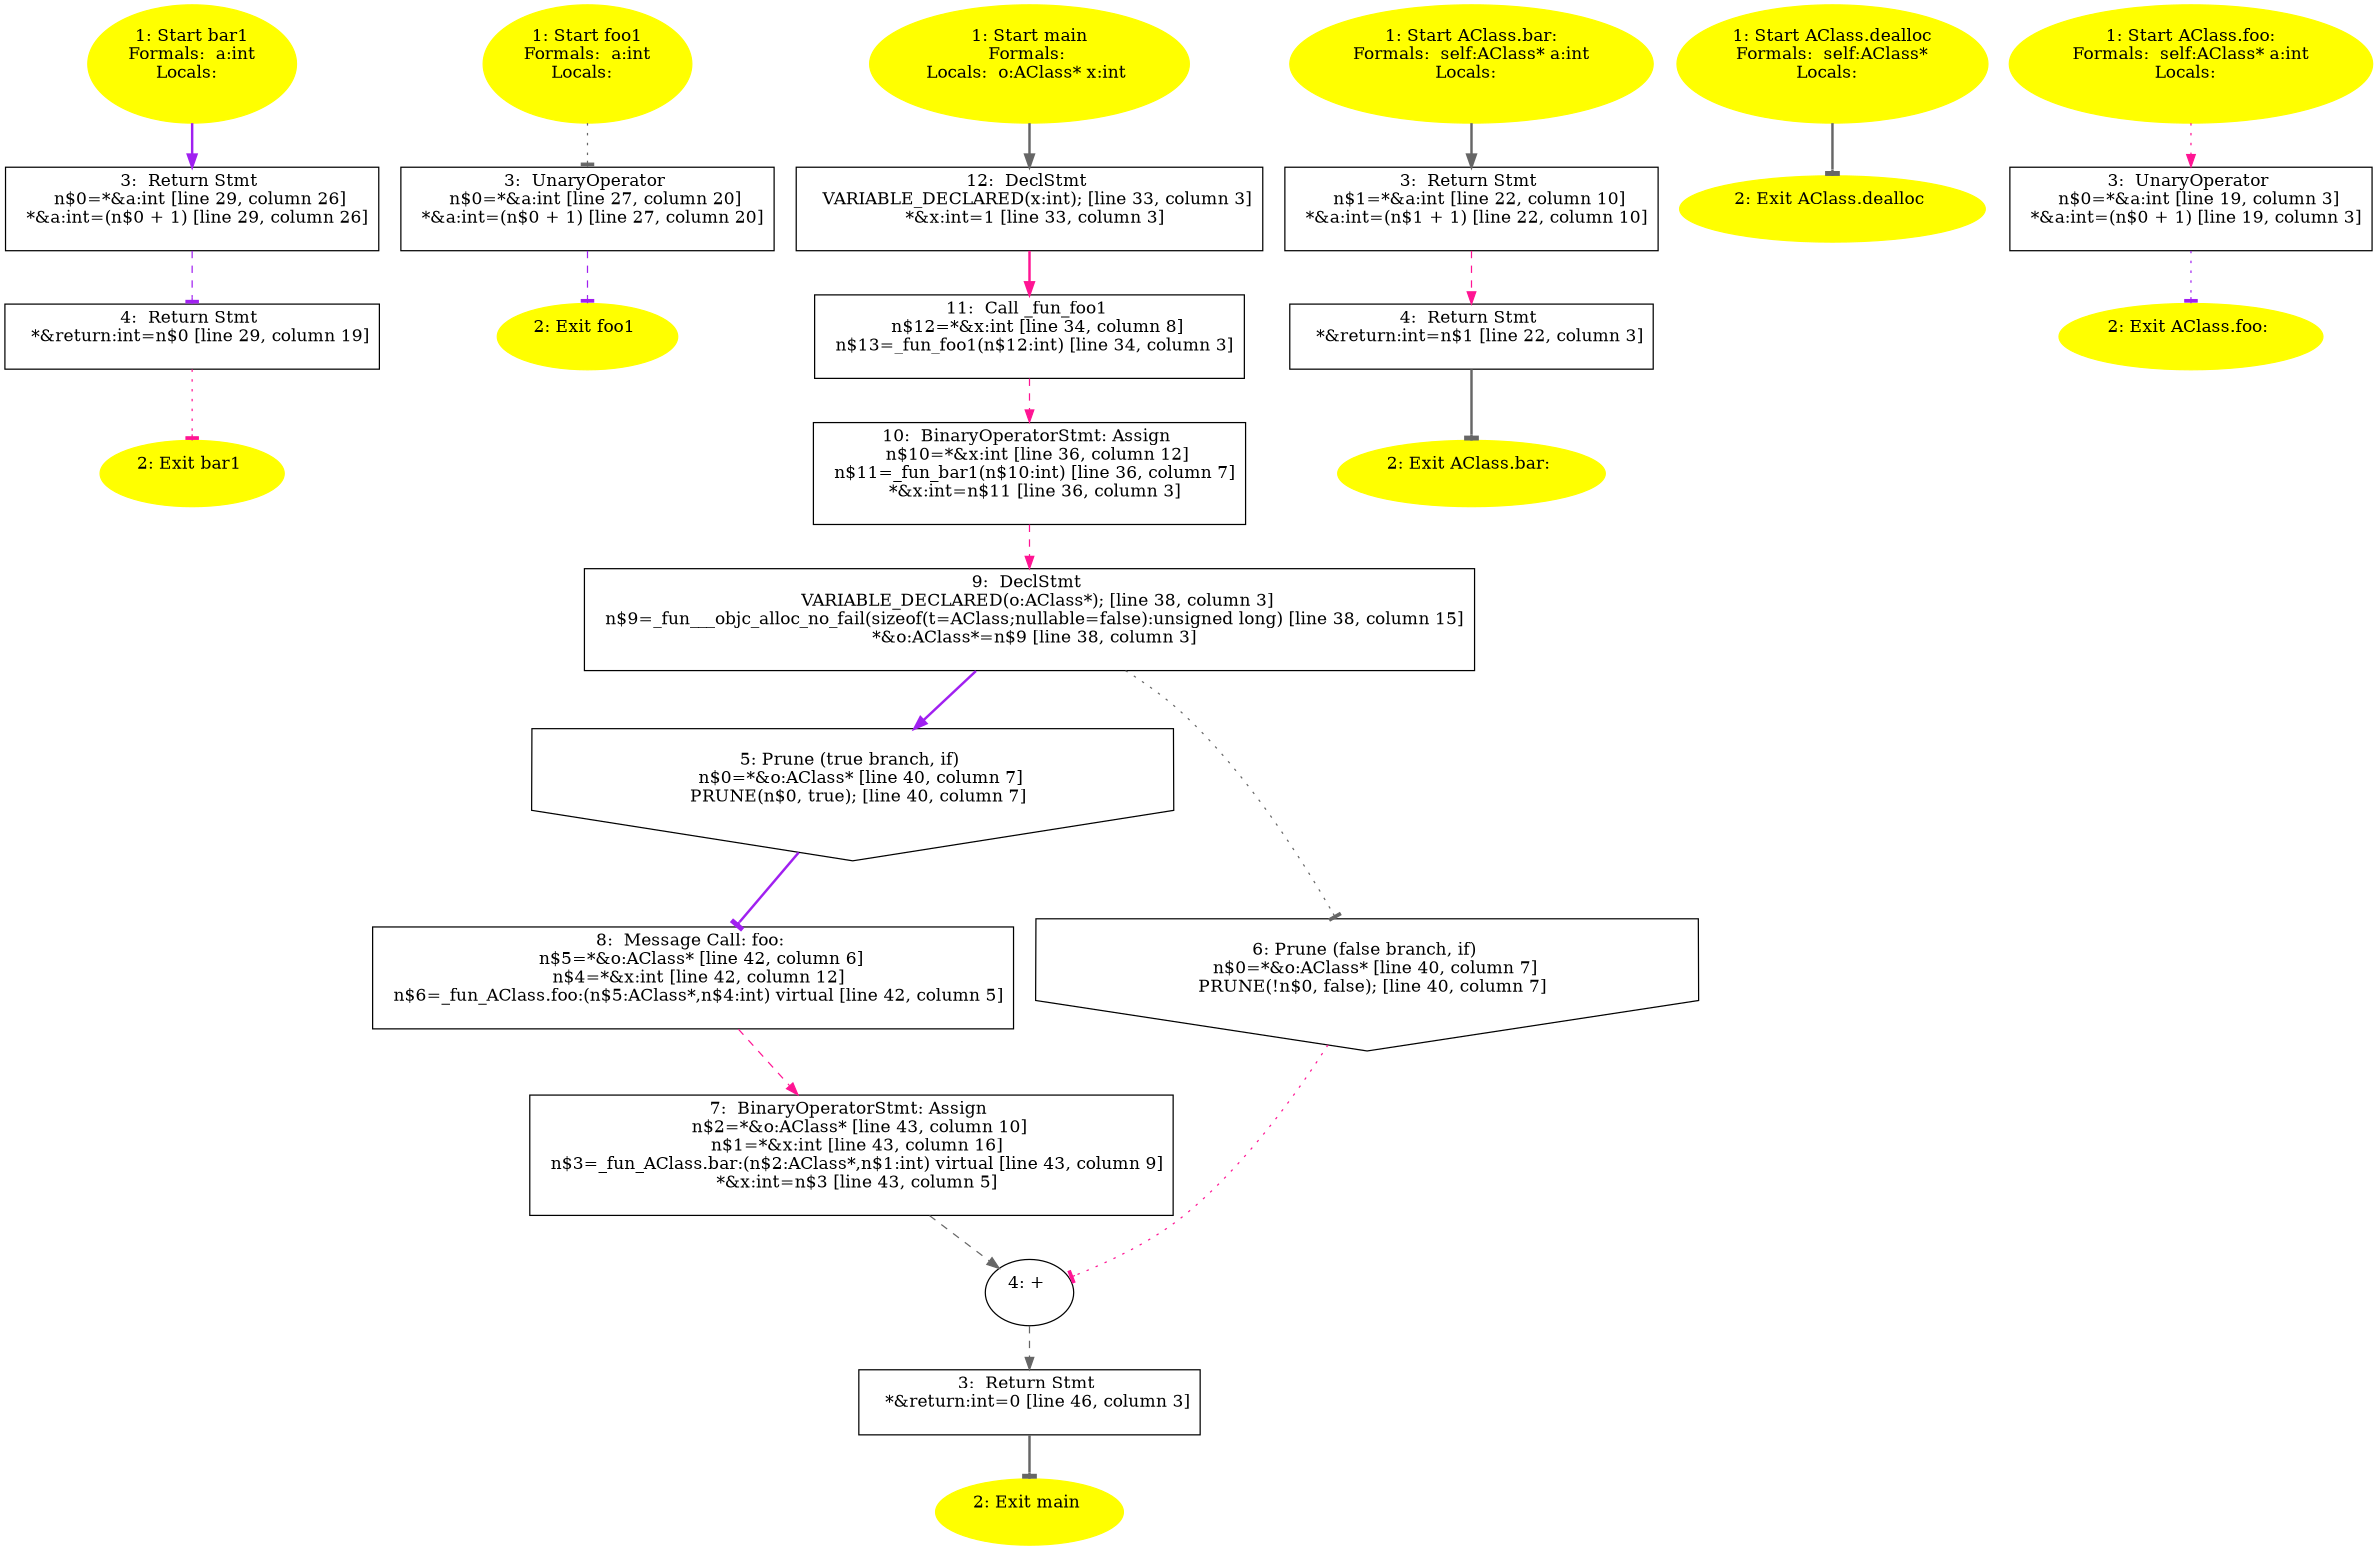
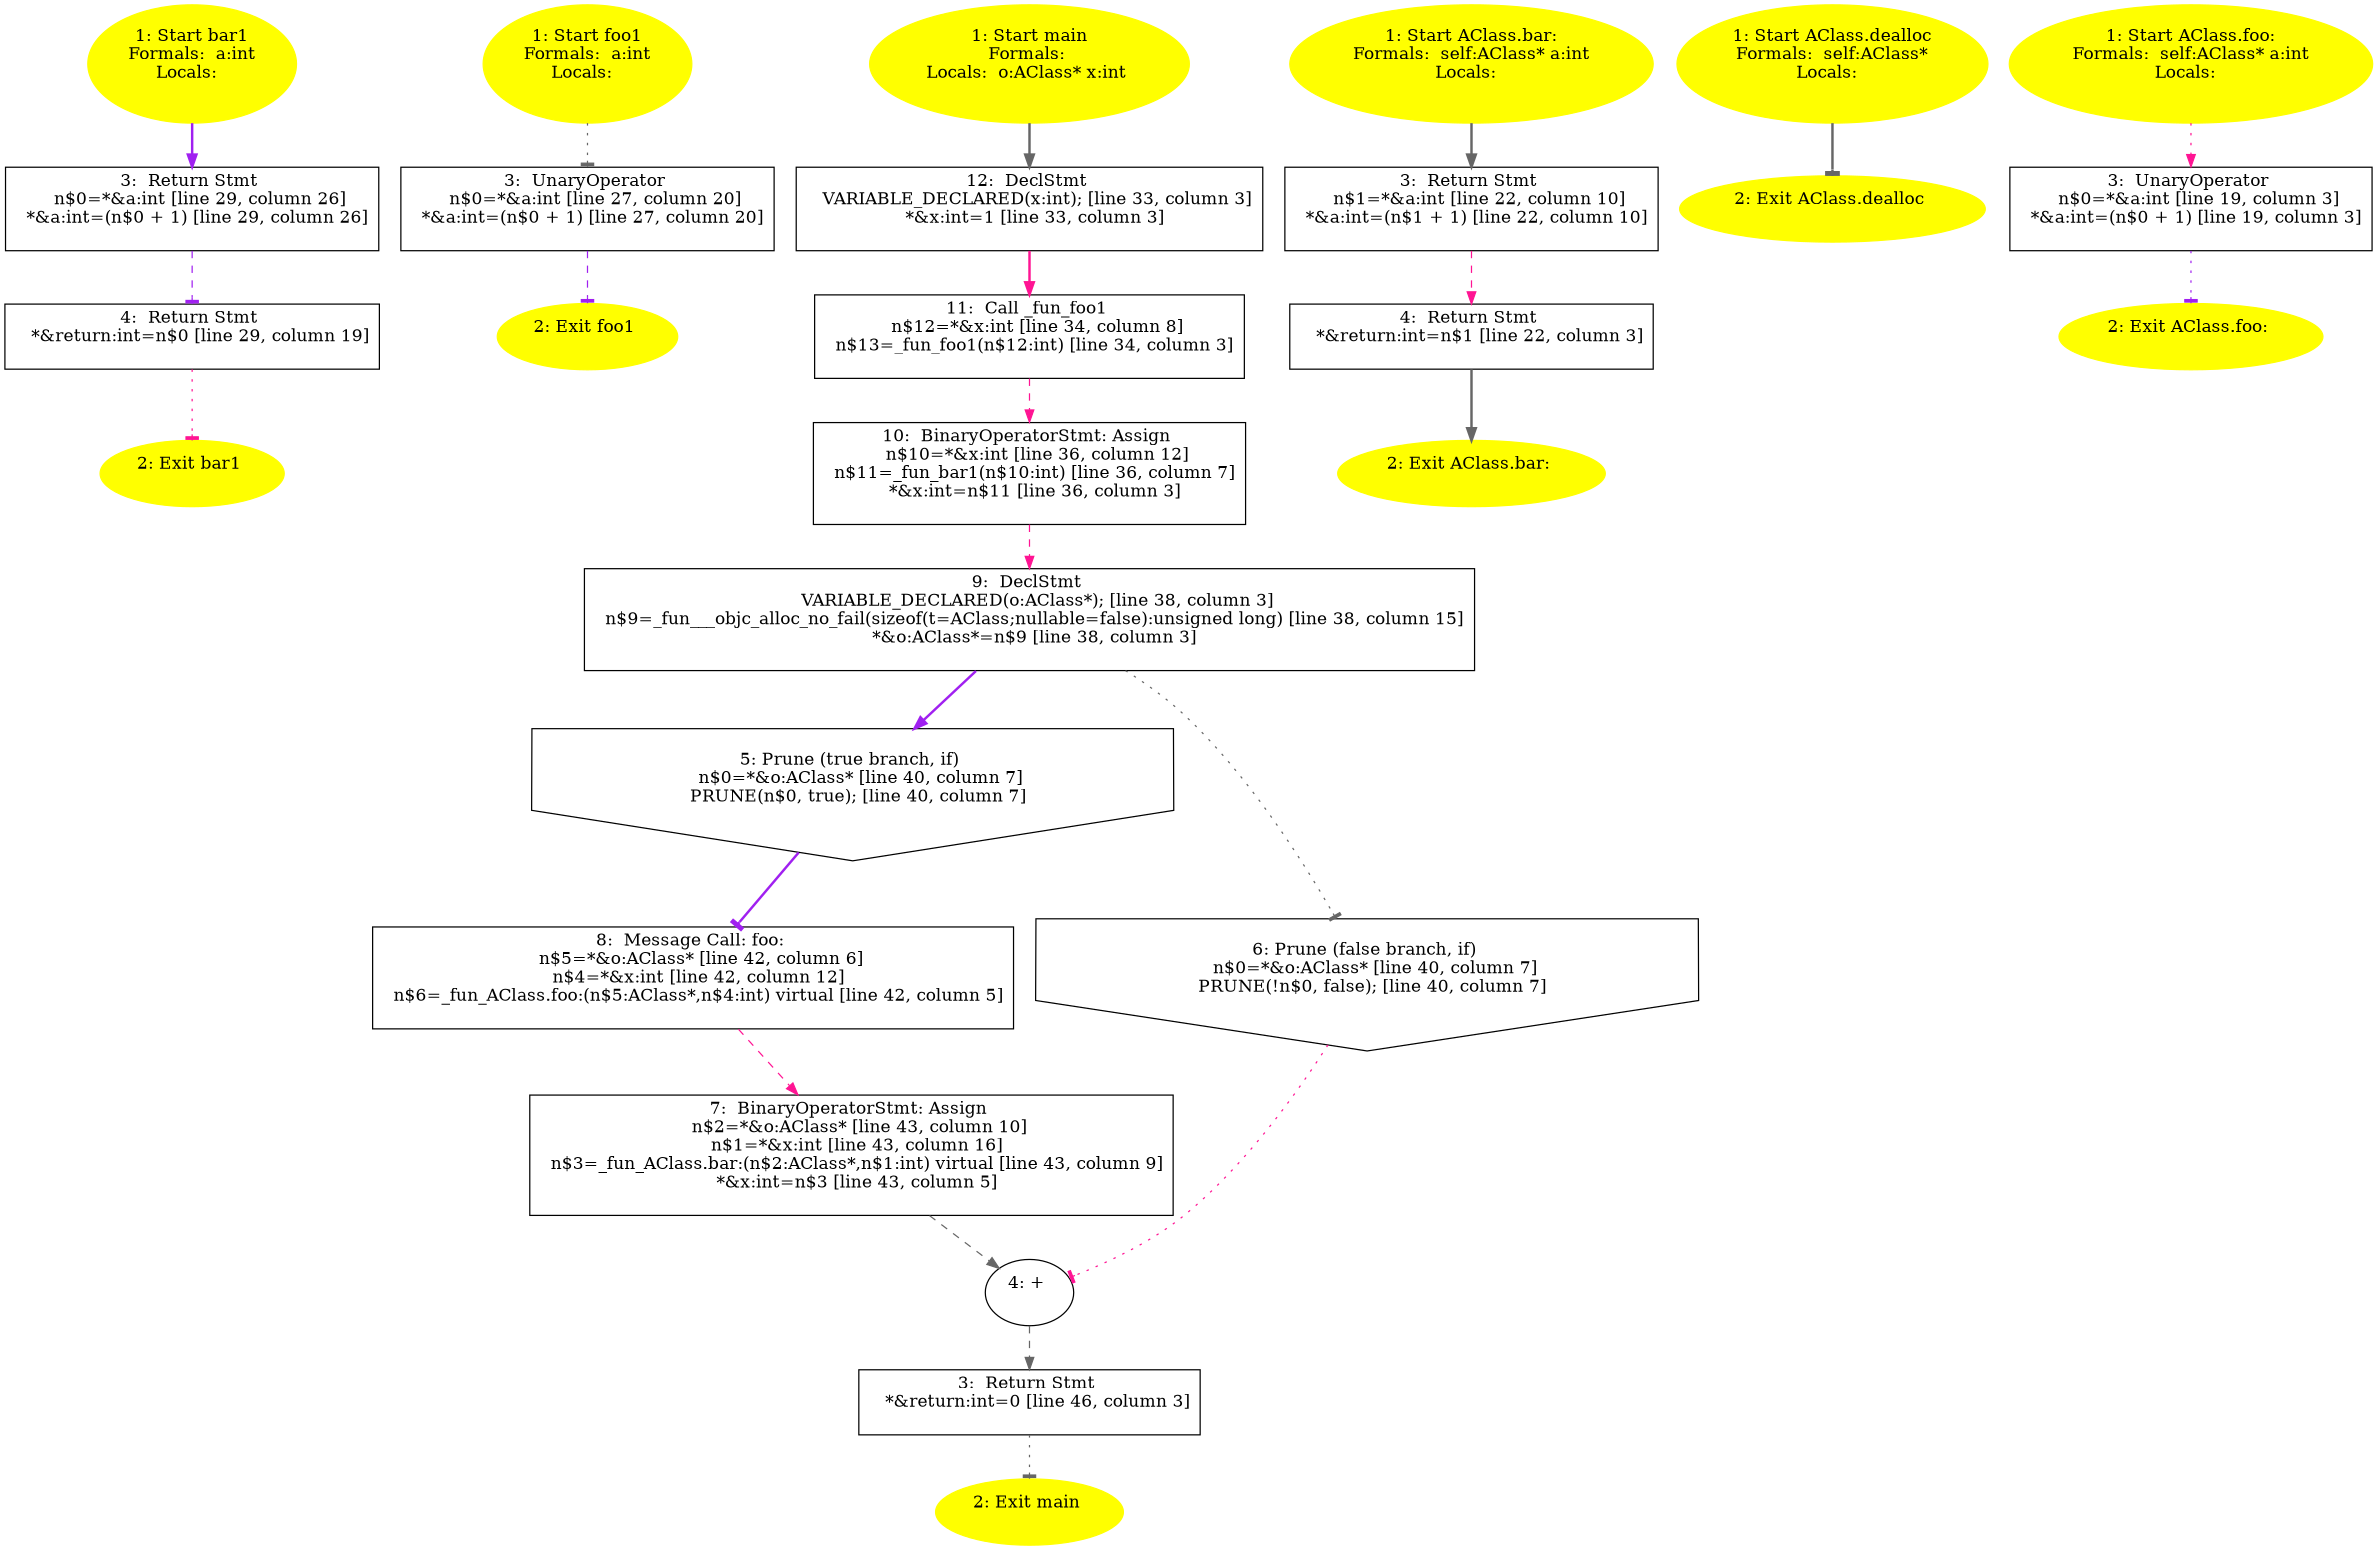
edge "4:  Return Stmt *&return:int=n$1 [line 22, column 3]" -> "2: Exit AClass.bar:": arrowhead tee -> normal
edge "3:  Return Stmt *&return:int=0 [line 46, column 3]" -> "2: Exit main": style bold -> dotted
